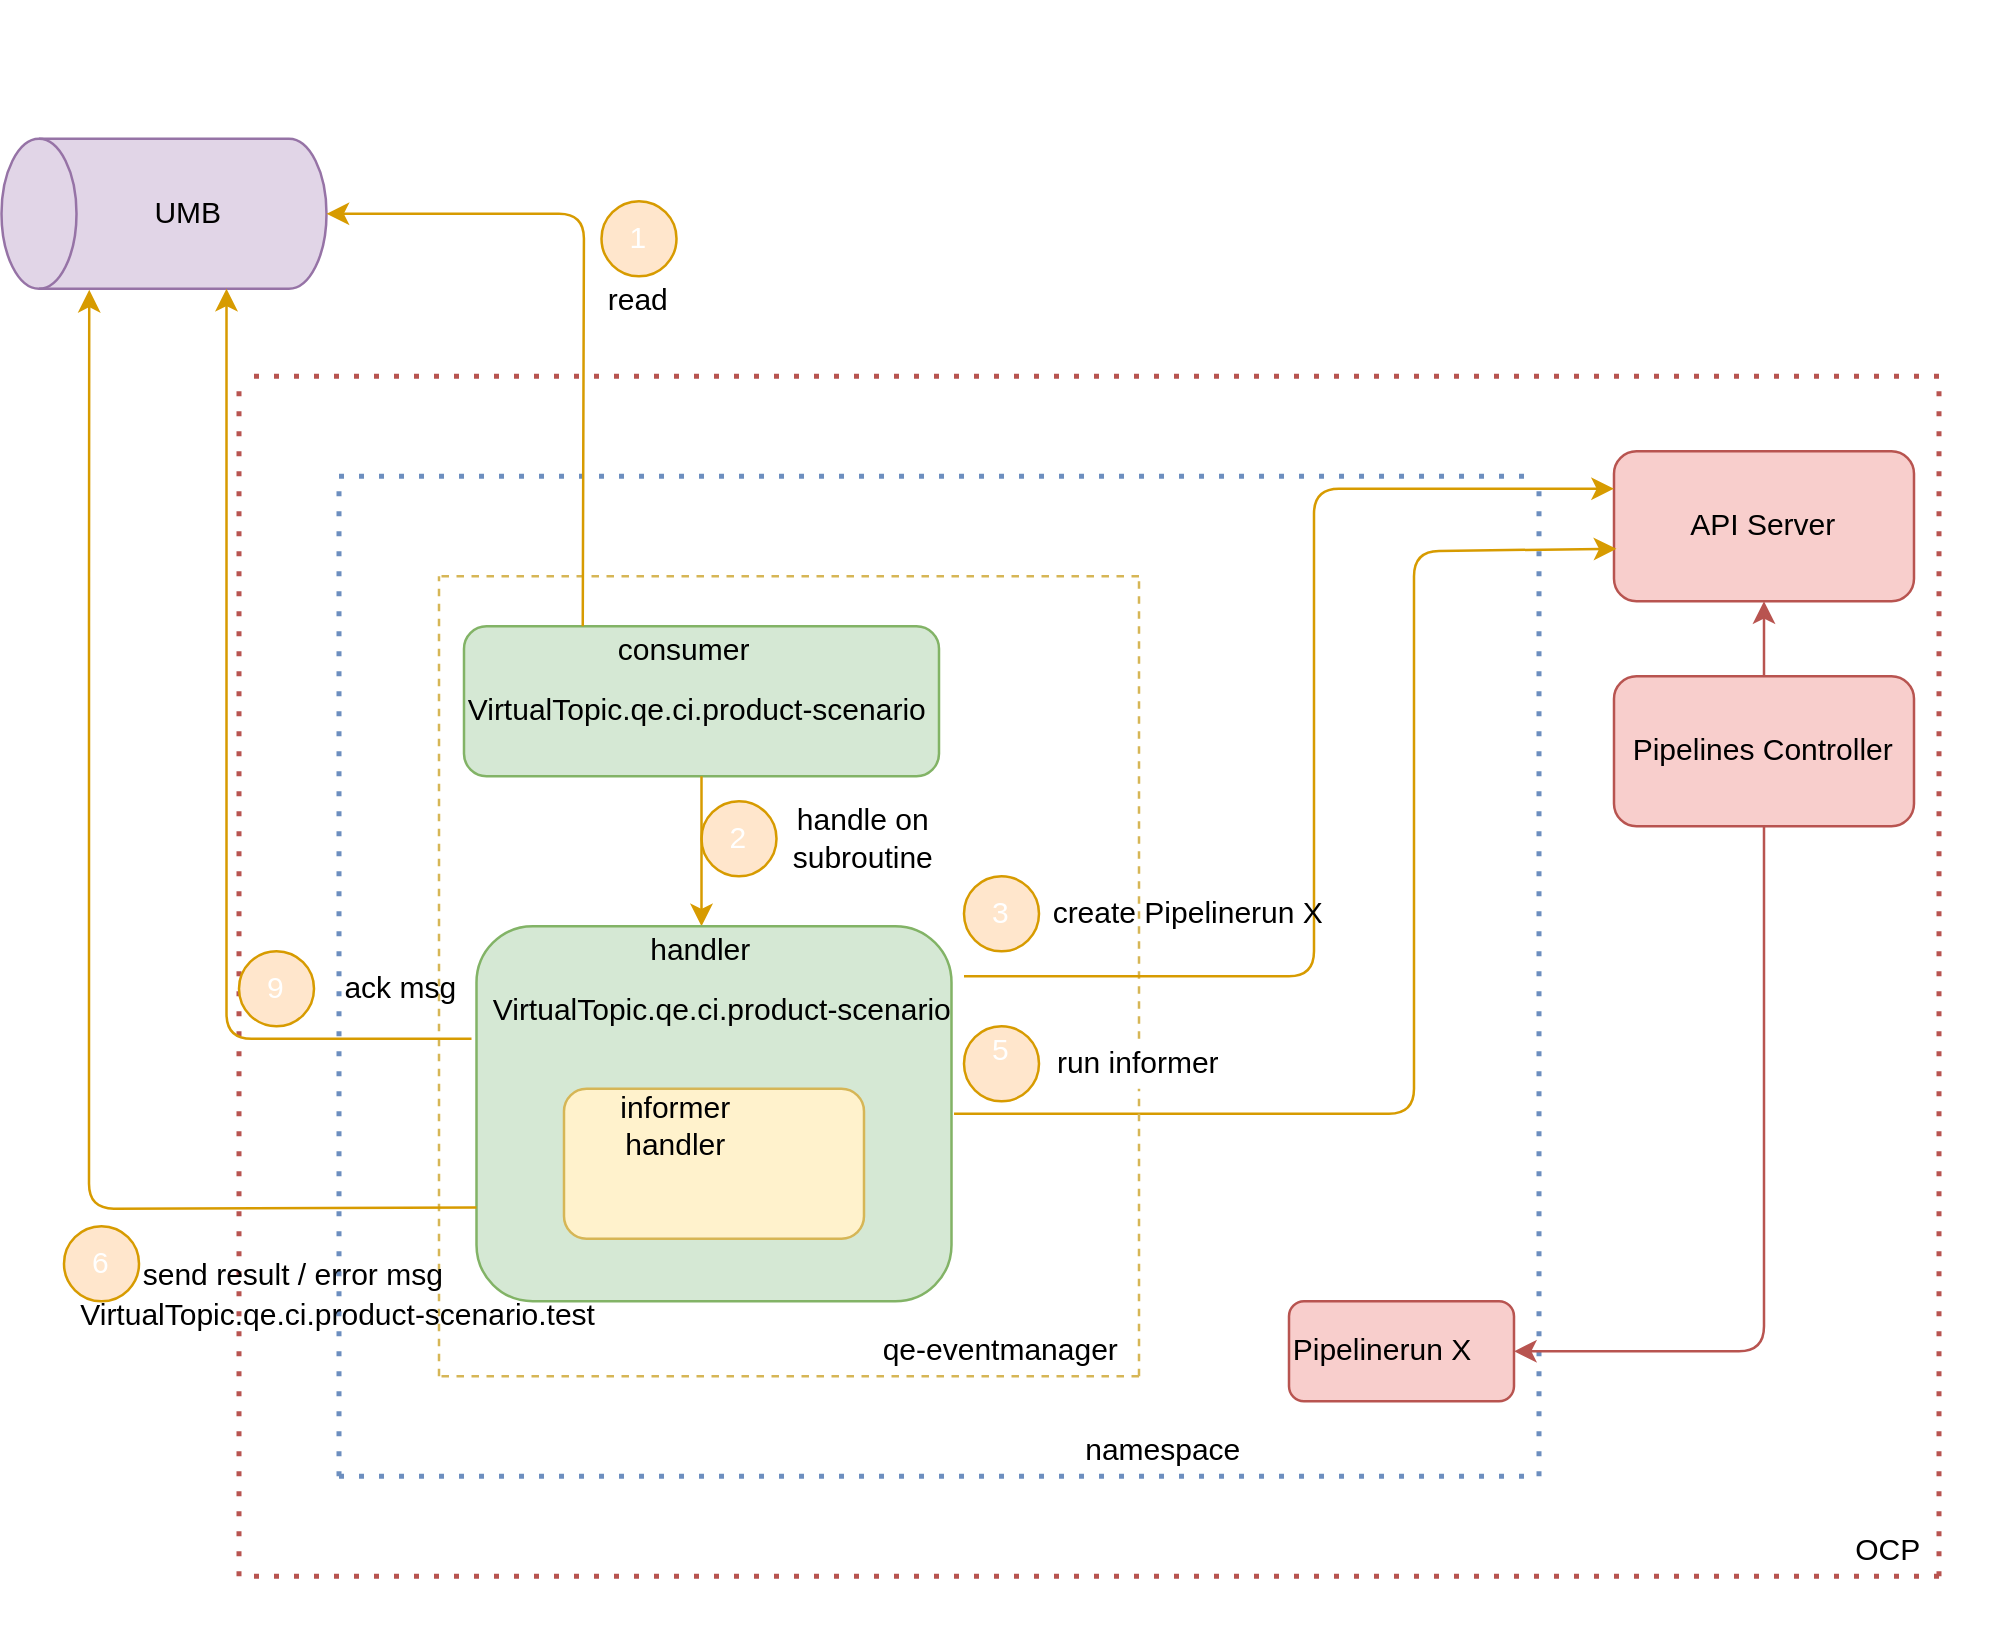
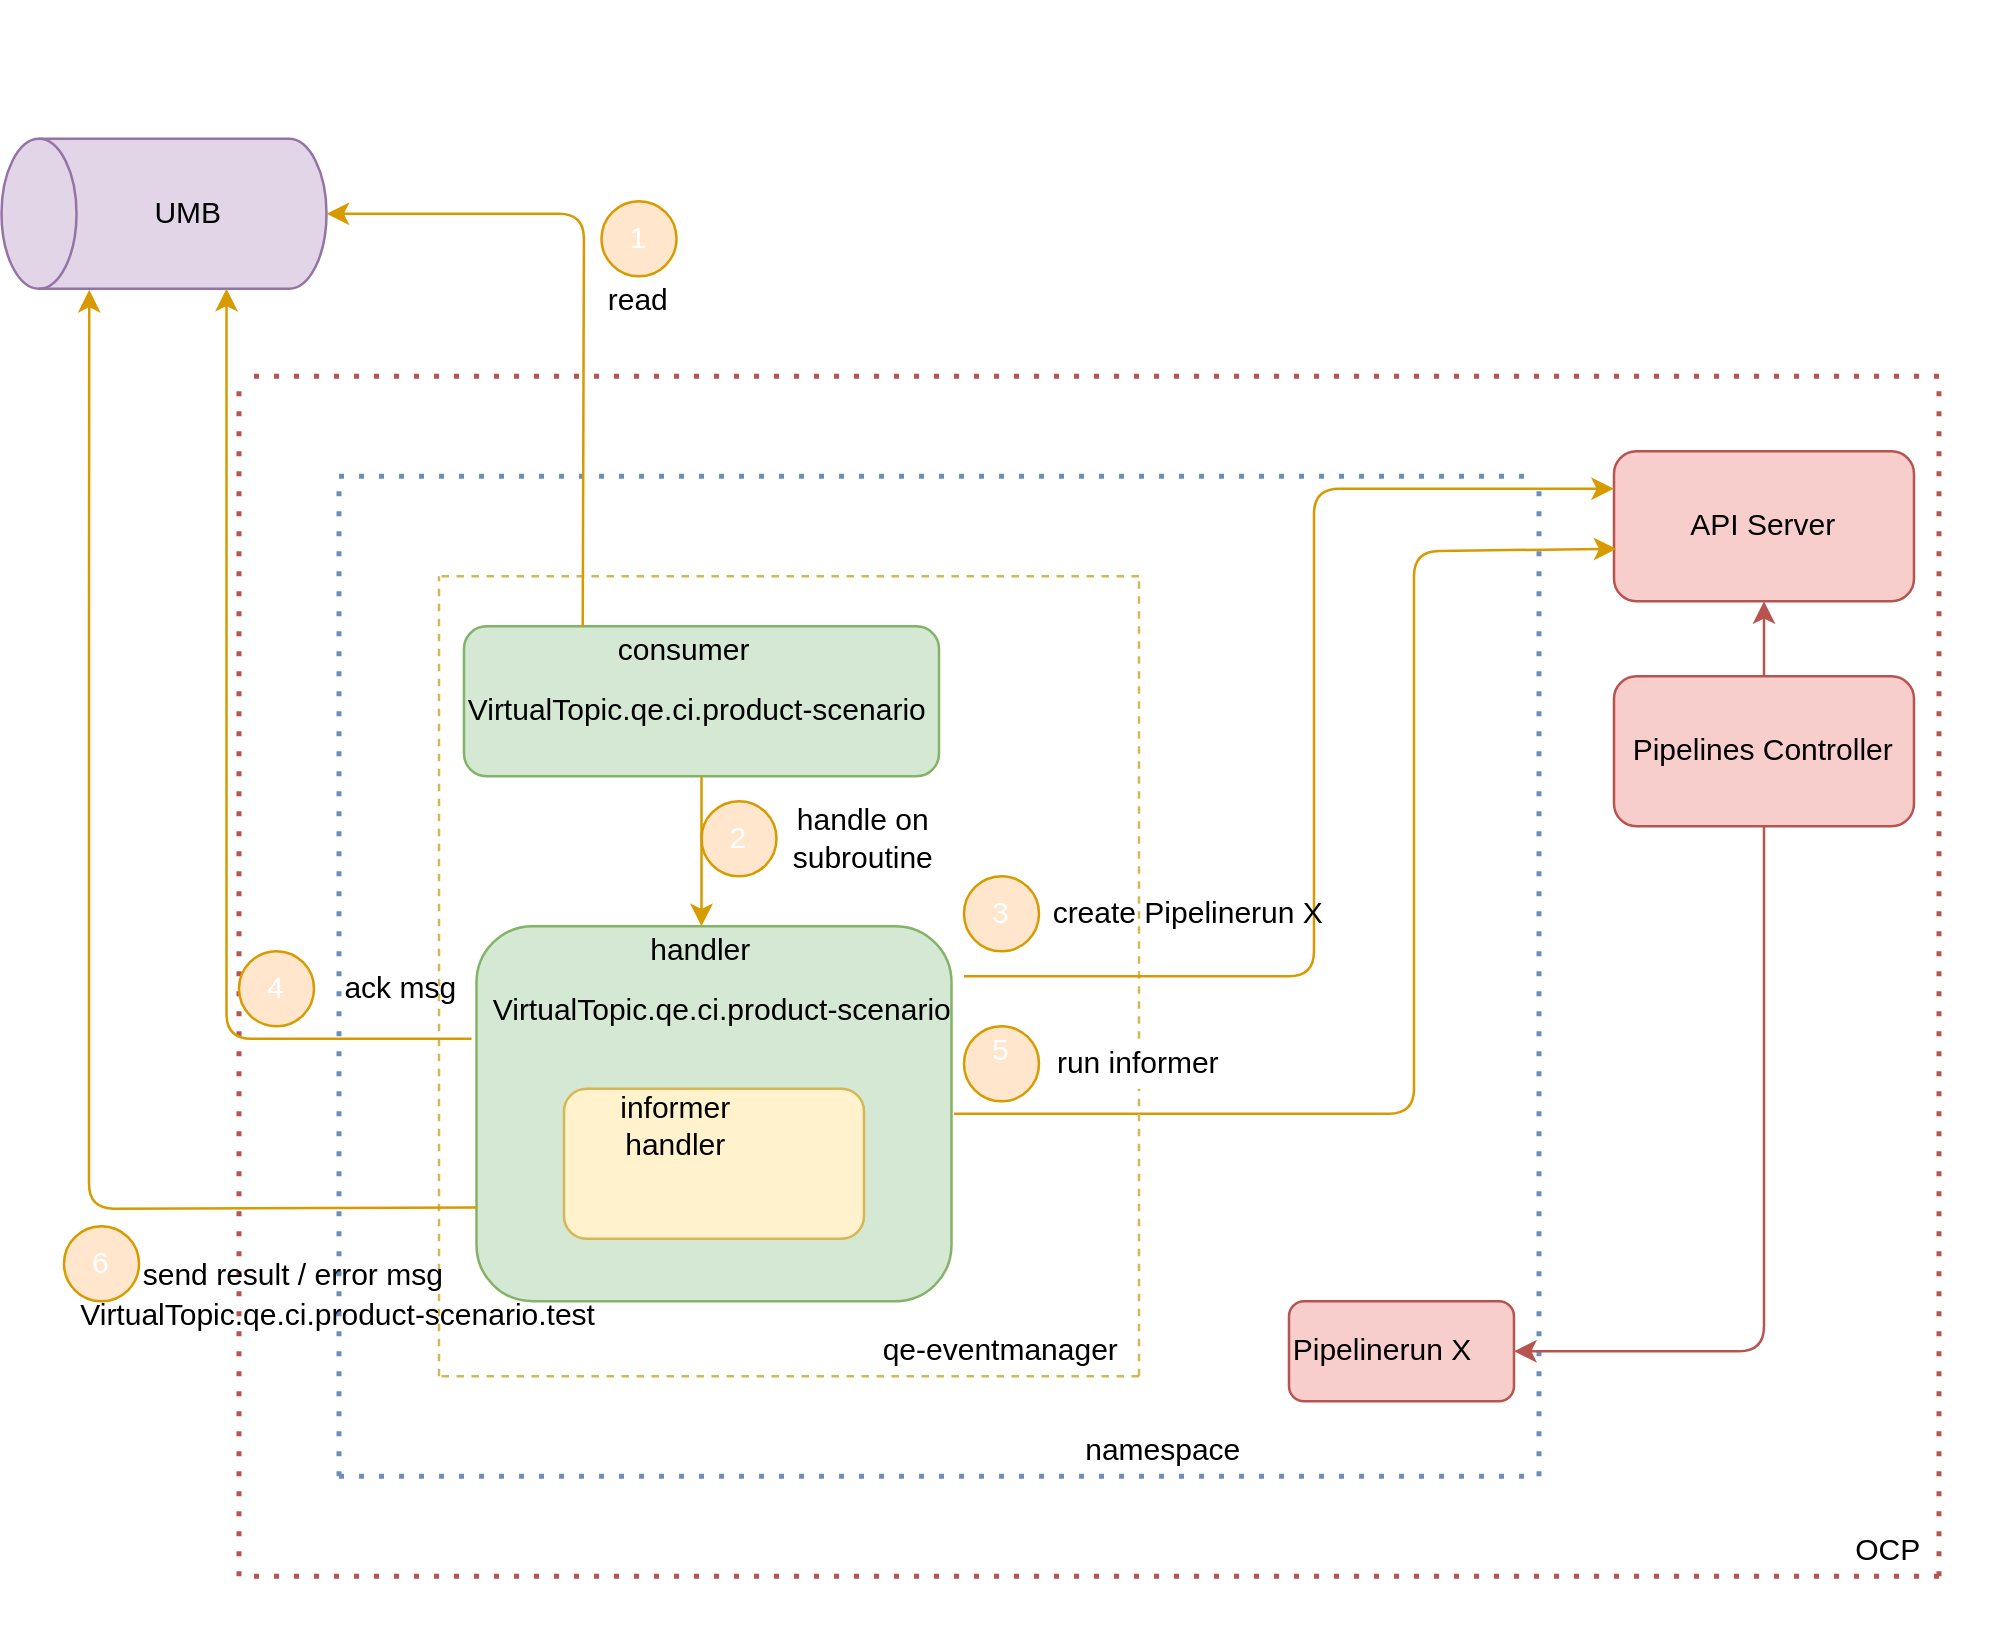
node "9": label "9" -> "4"
